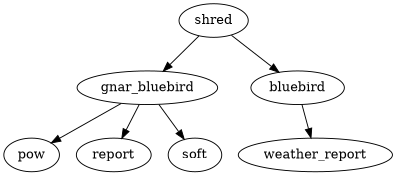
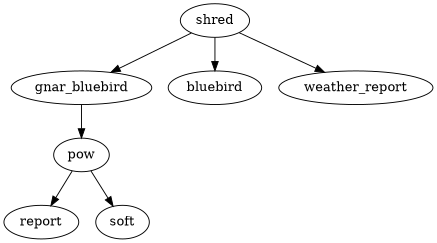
edge "gnar_bluebird" -> "report": now "pow" -> "report"
edge "bluebird" -> "weather_report": now "shred" -> "weather_report"
edge "gnar_bluebird" -> "soft": now "pow" -> "soft"
